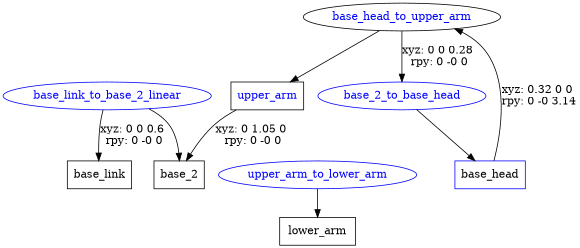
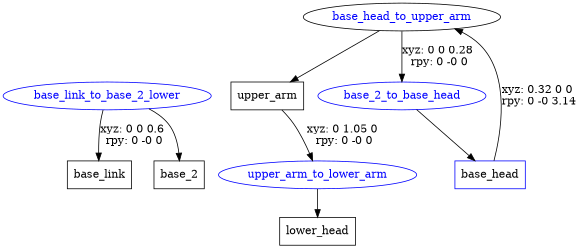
node "base_link_to_base_2_linear": label "base_link_to_base_2_linear" -> "base_link_to_base_2_lower"
node "upper_arm": fontcolor blue -> black
edge "upper_arm" -> "base_2": now "upper_arm" -> "upper_arm_to_lower_arm"
node "lower_arm": label "lower_arm" -> "lower_head"
